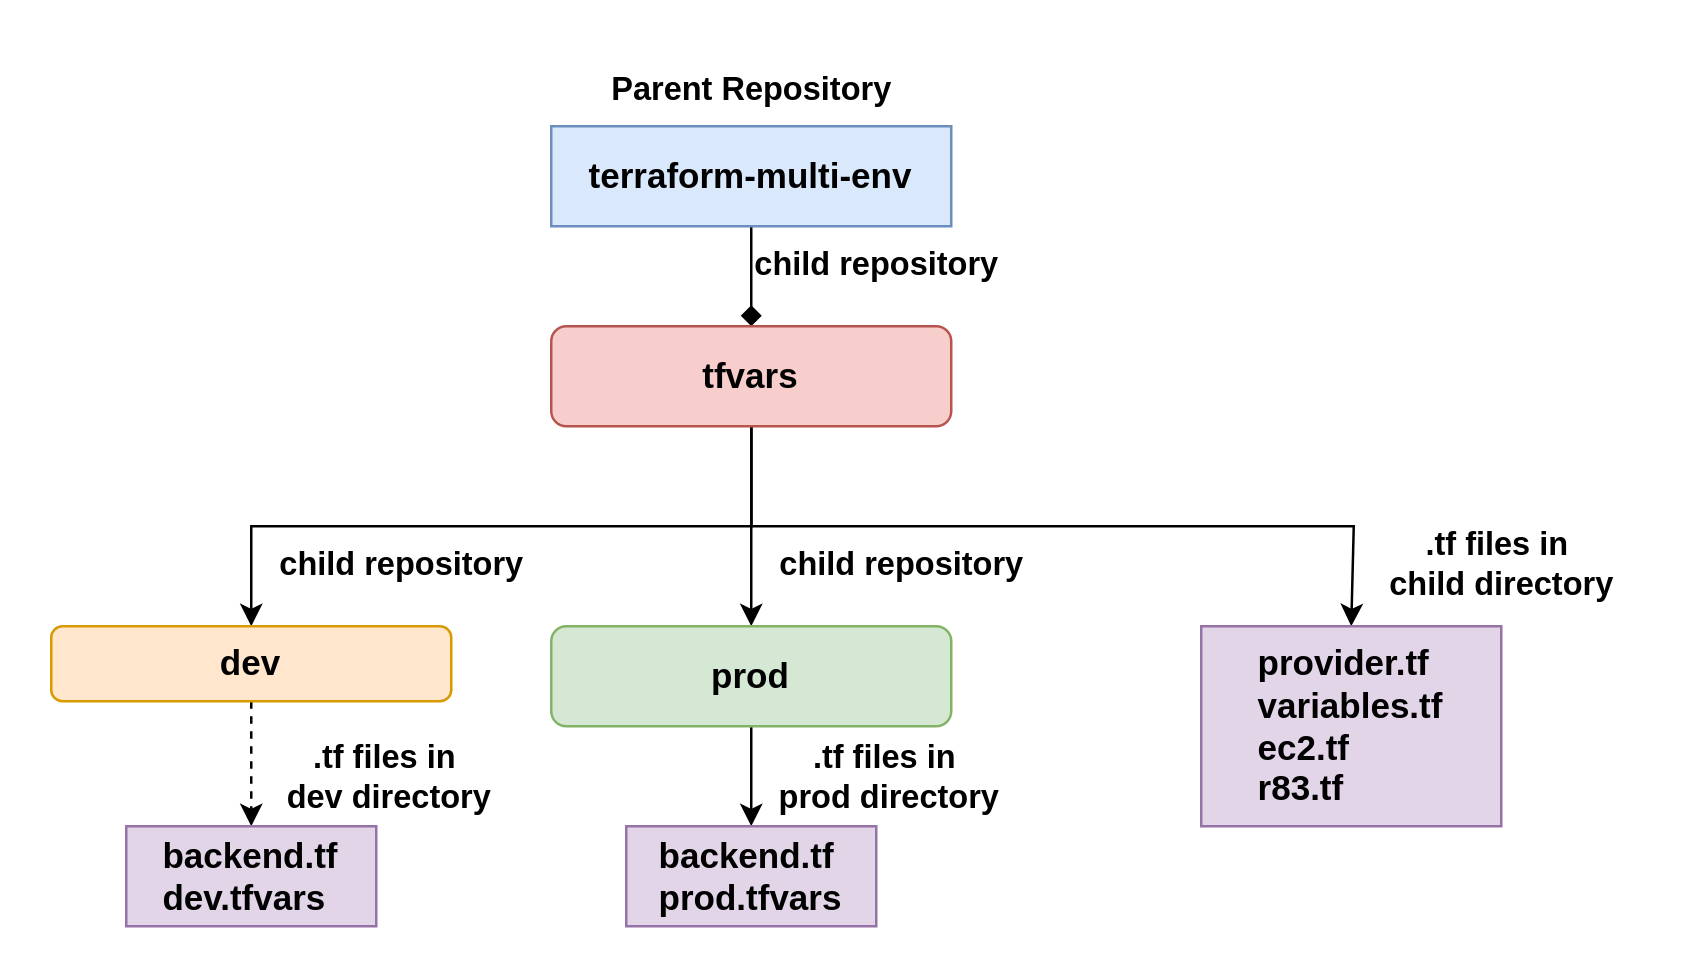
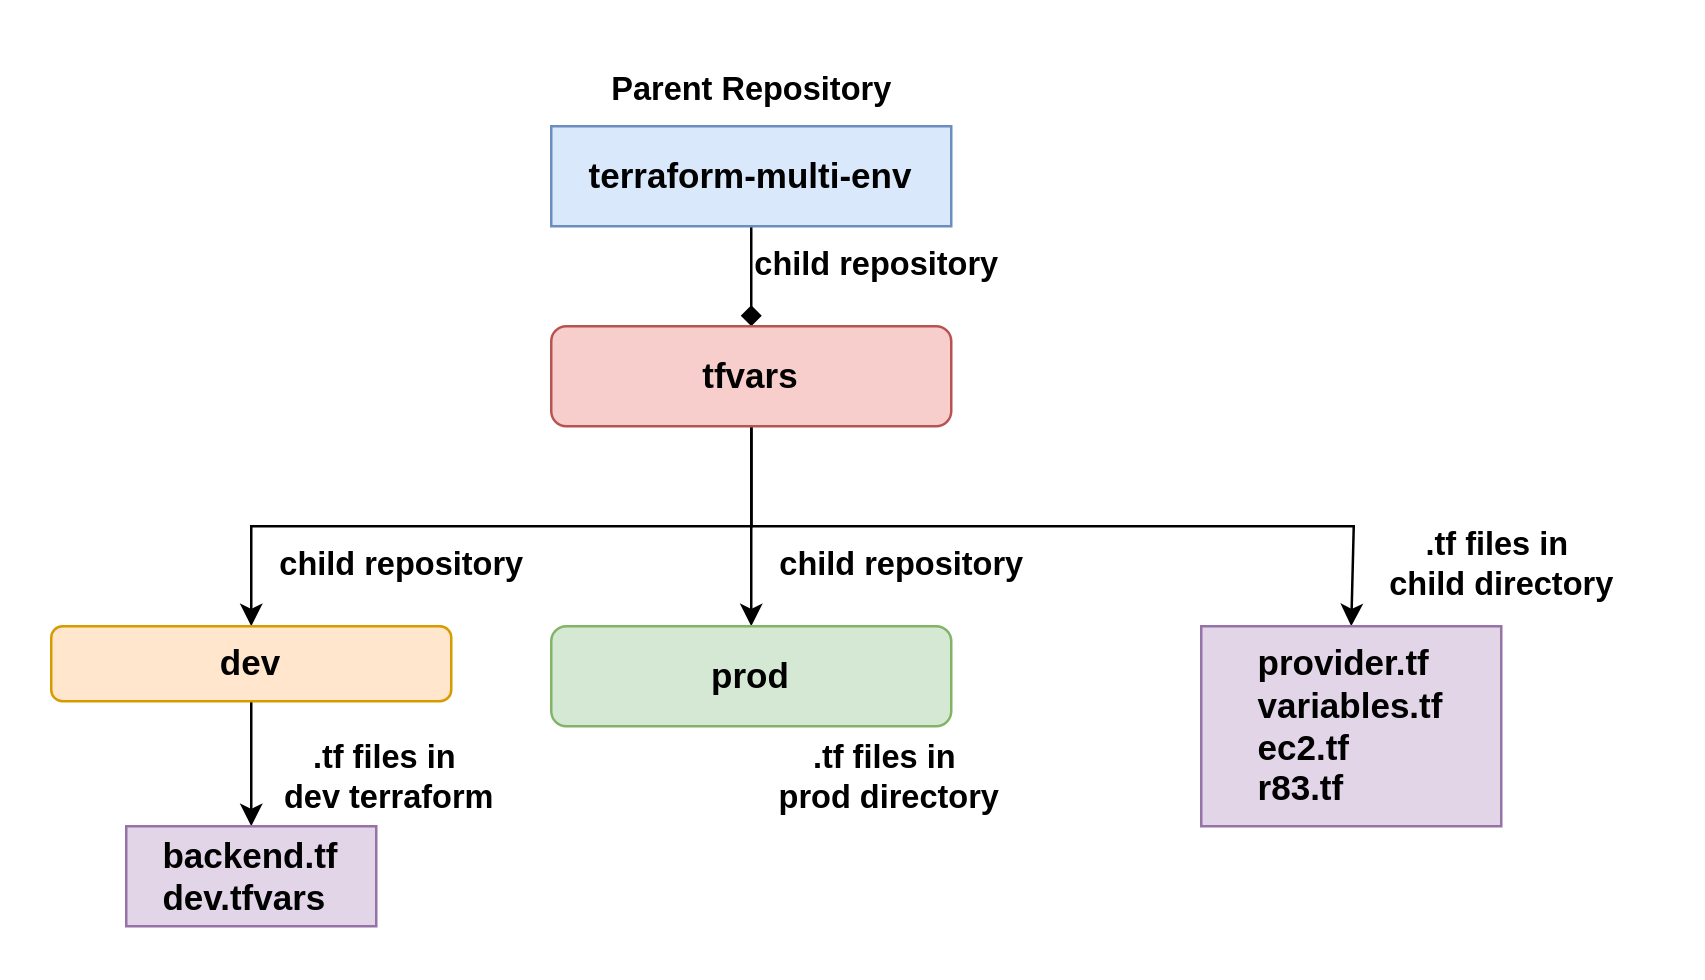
edge "dev" -> "backend.tf dev.tfvars": style dashed -> solid
edge "prod" -> "backend.tf prod.tfvars": removed
node ".tf files in dev directory": label ".tf files in dev directory" -> ".tf files in dev terraform"
node "backend.tf prod.tfvars": removed
